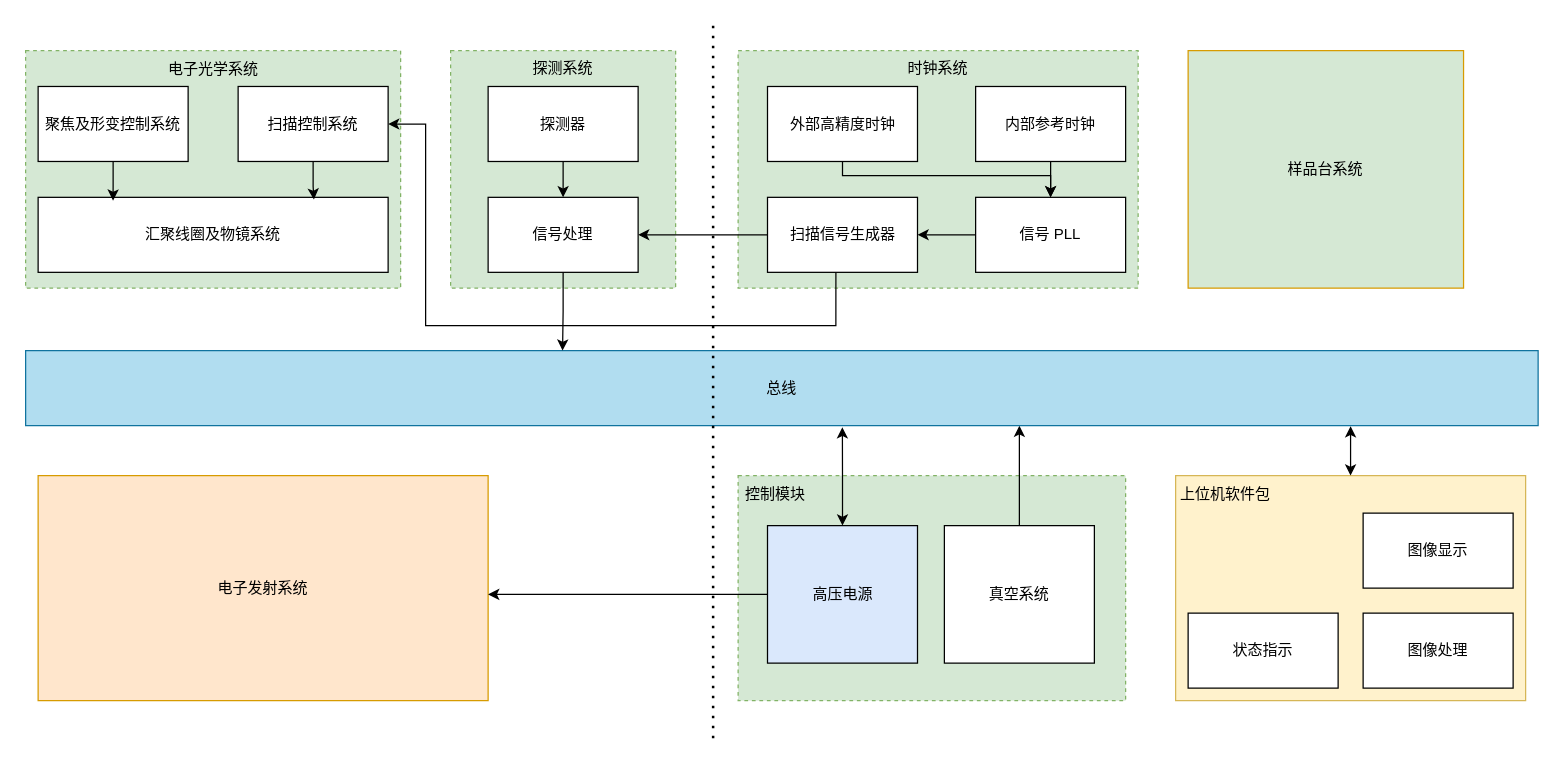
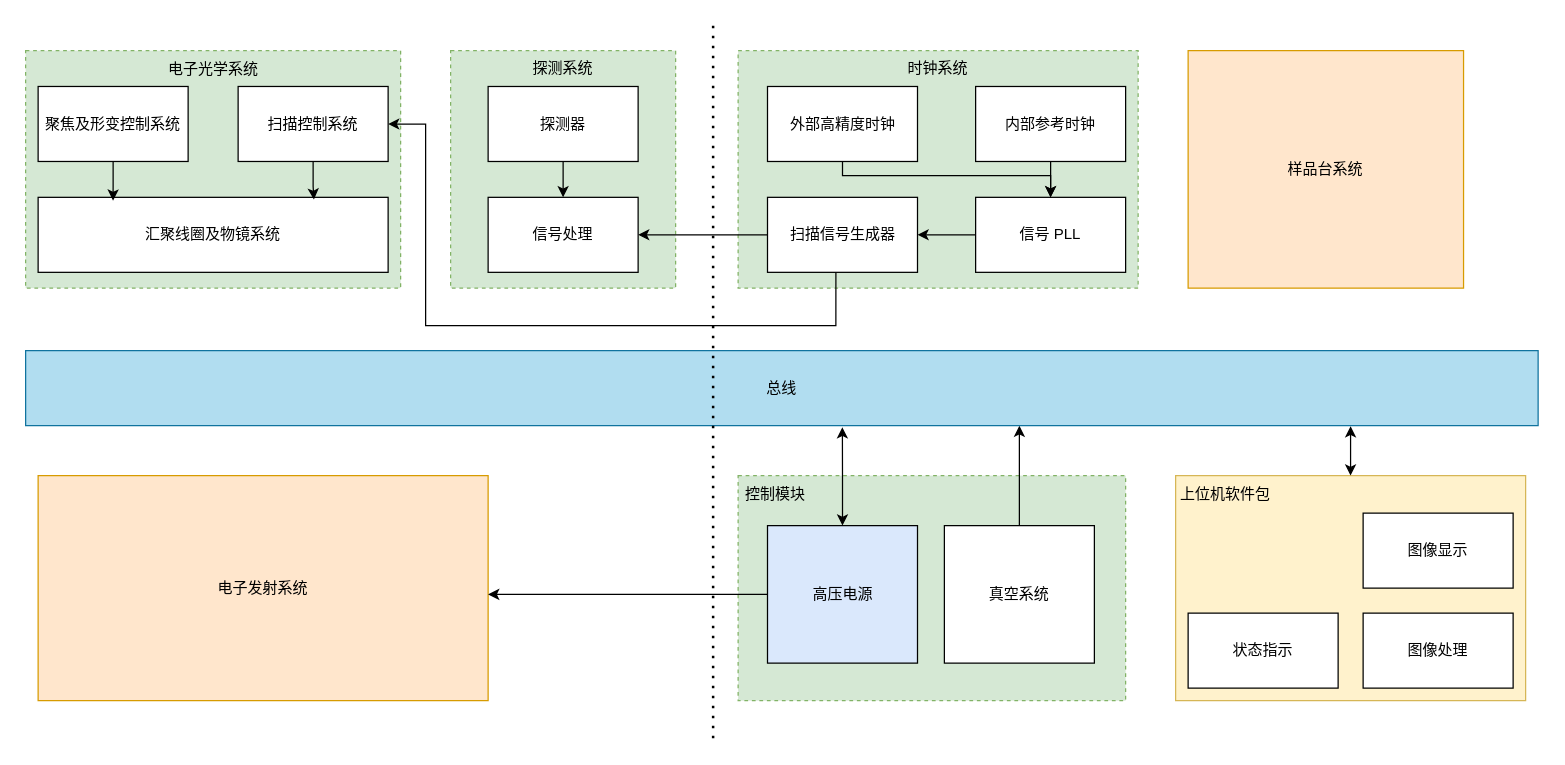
node "样品台系统": fillcolor #d5e8d4 -> #ffe6cc
edge "信号处理" -> "总线": removed
